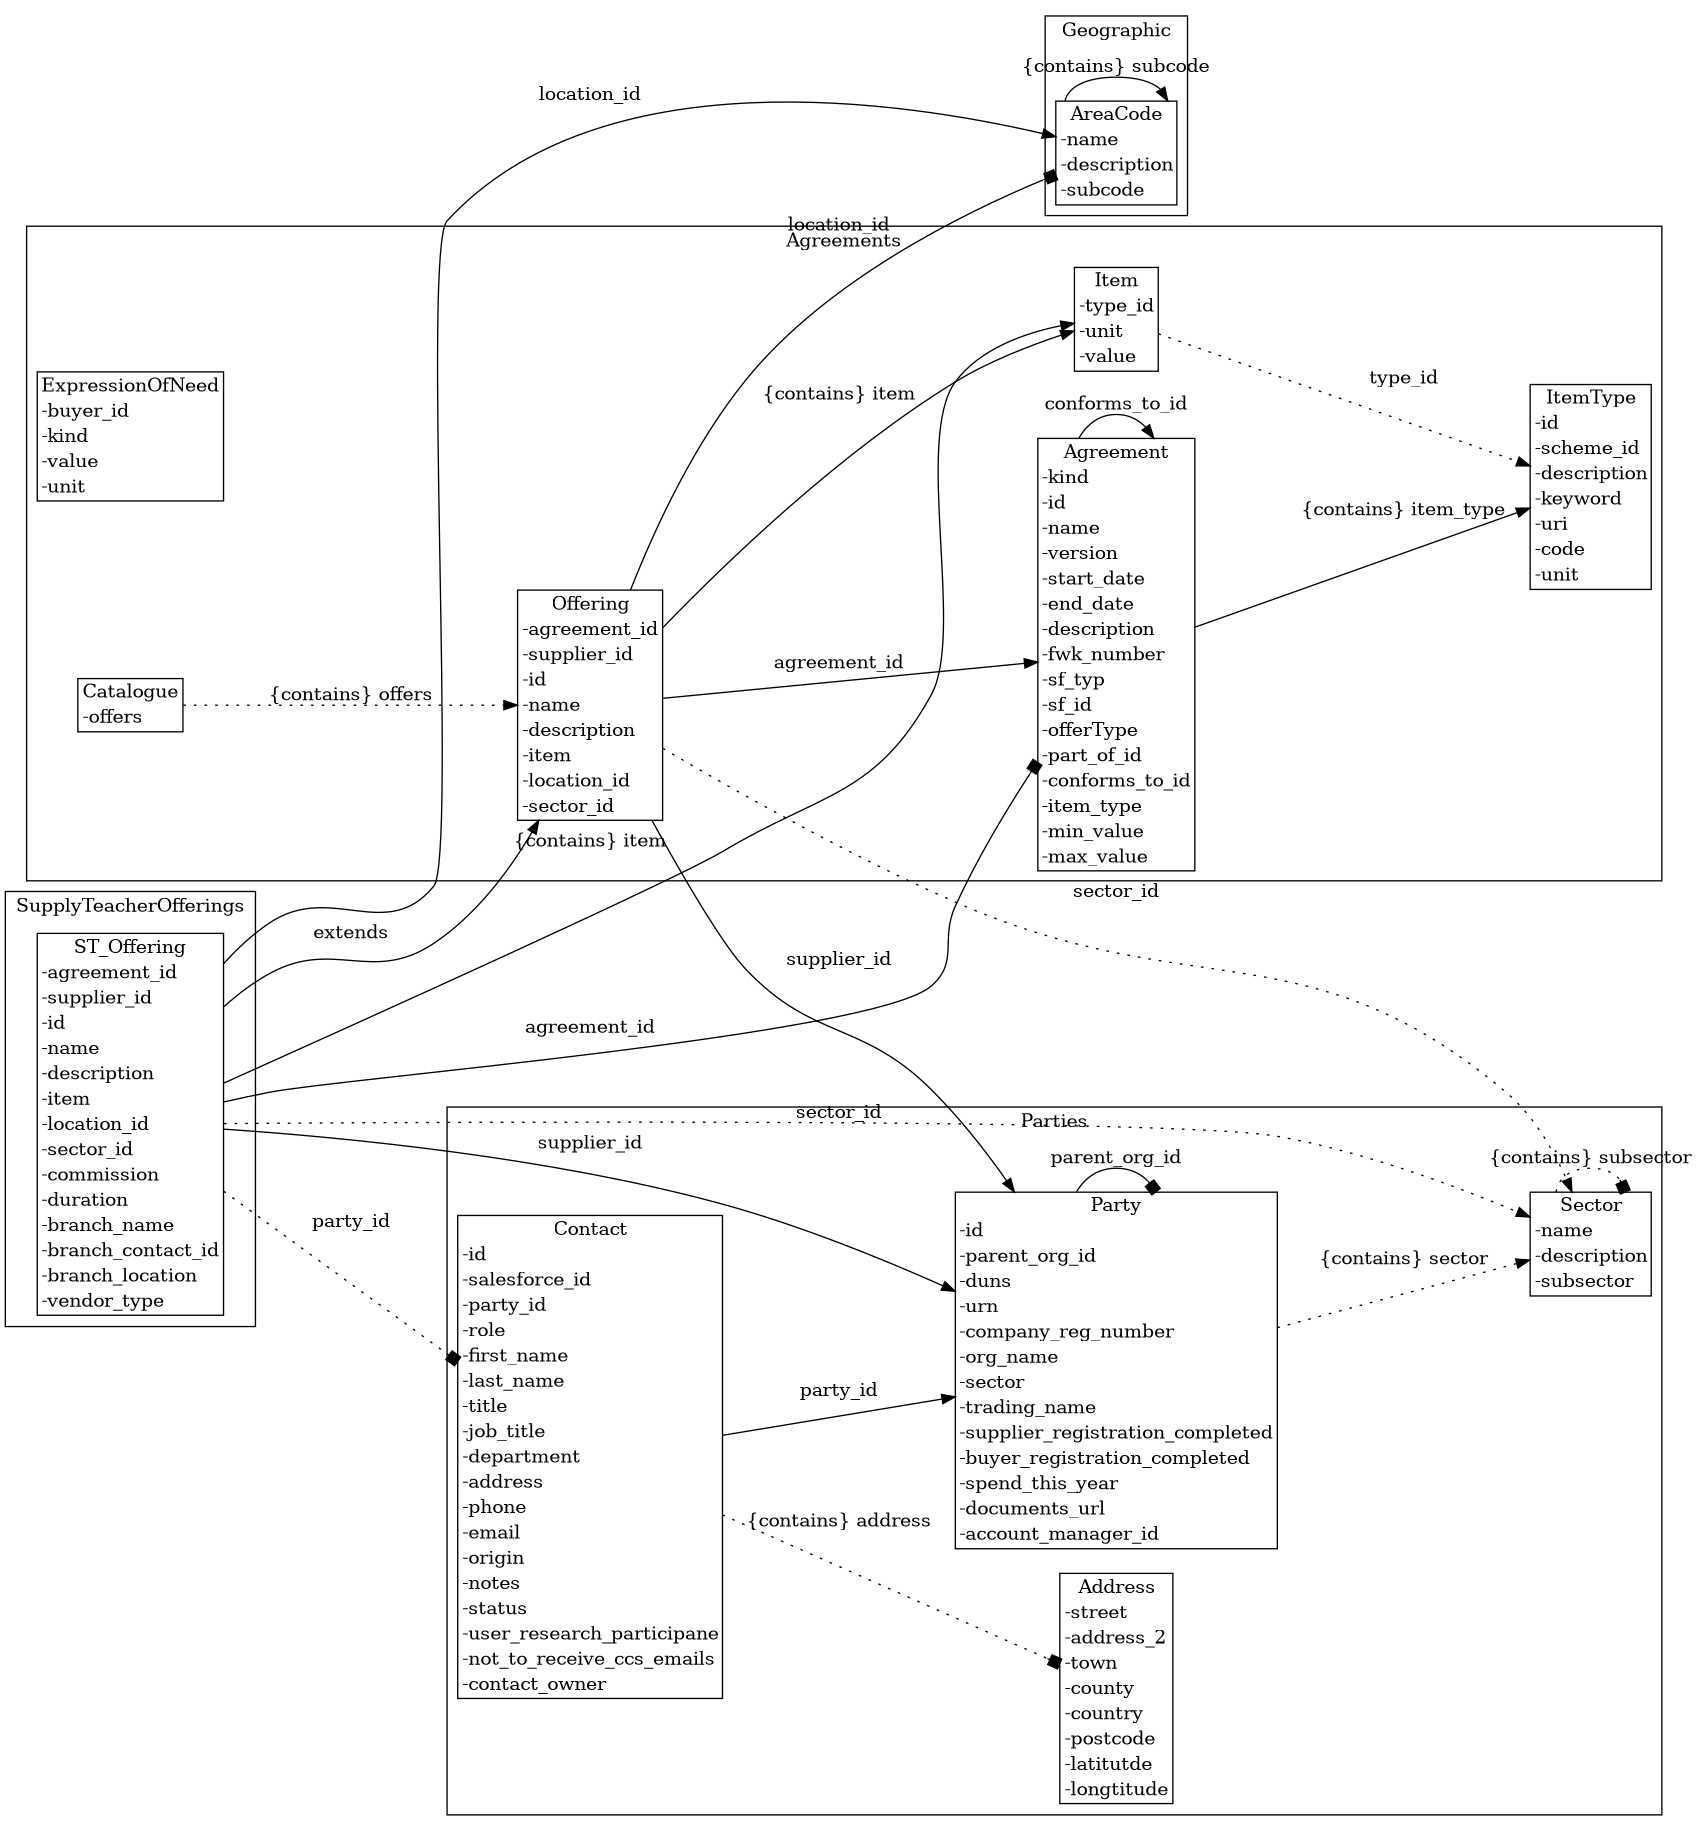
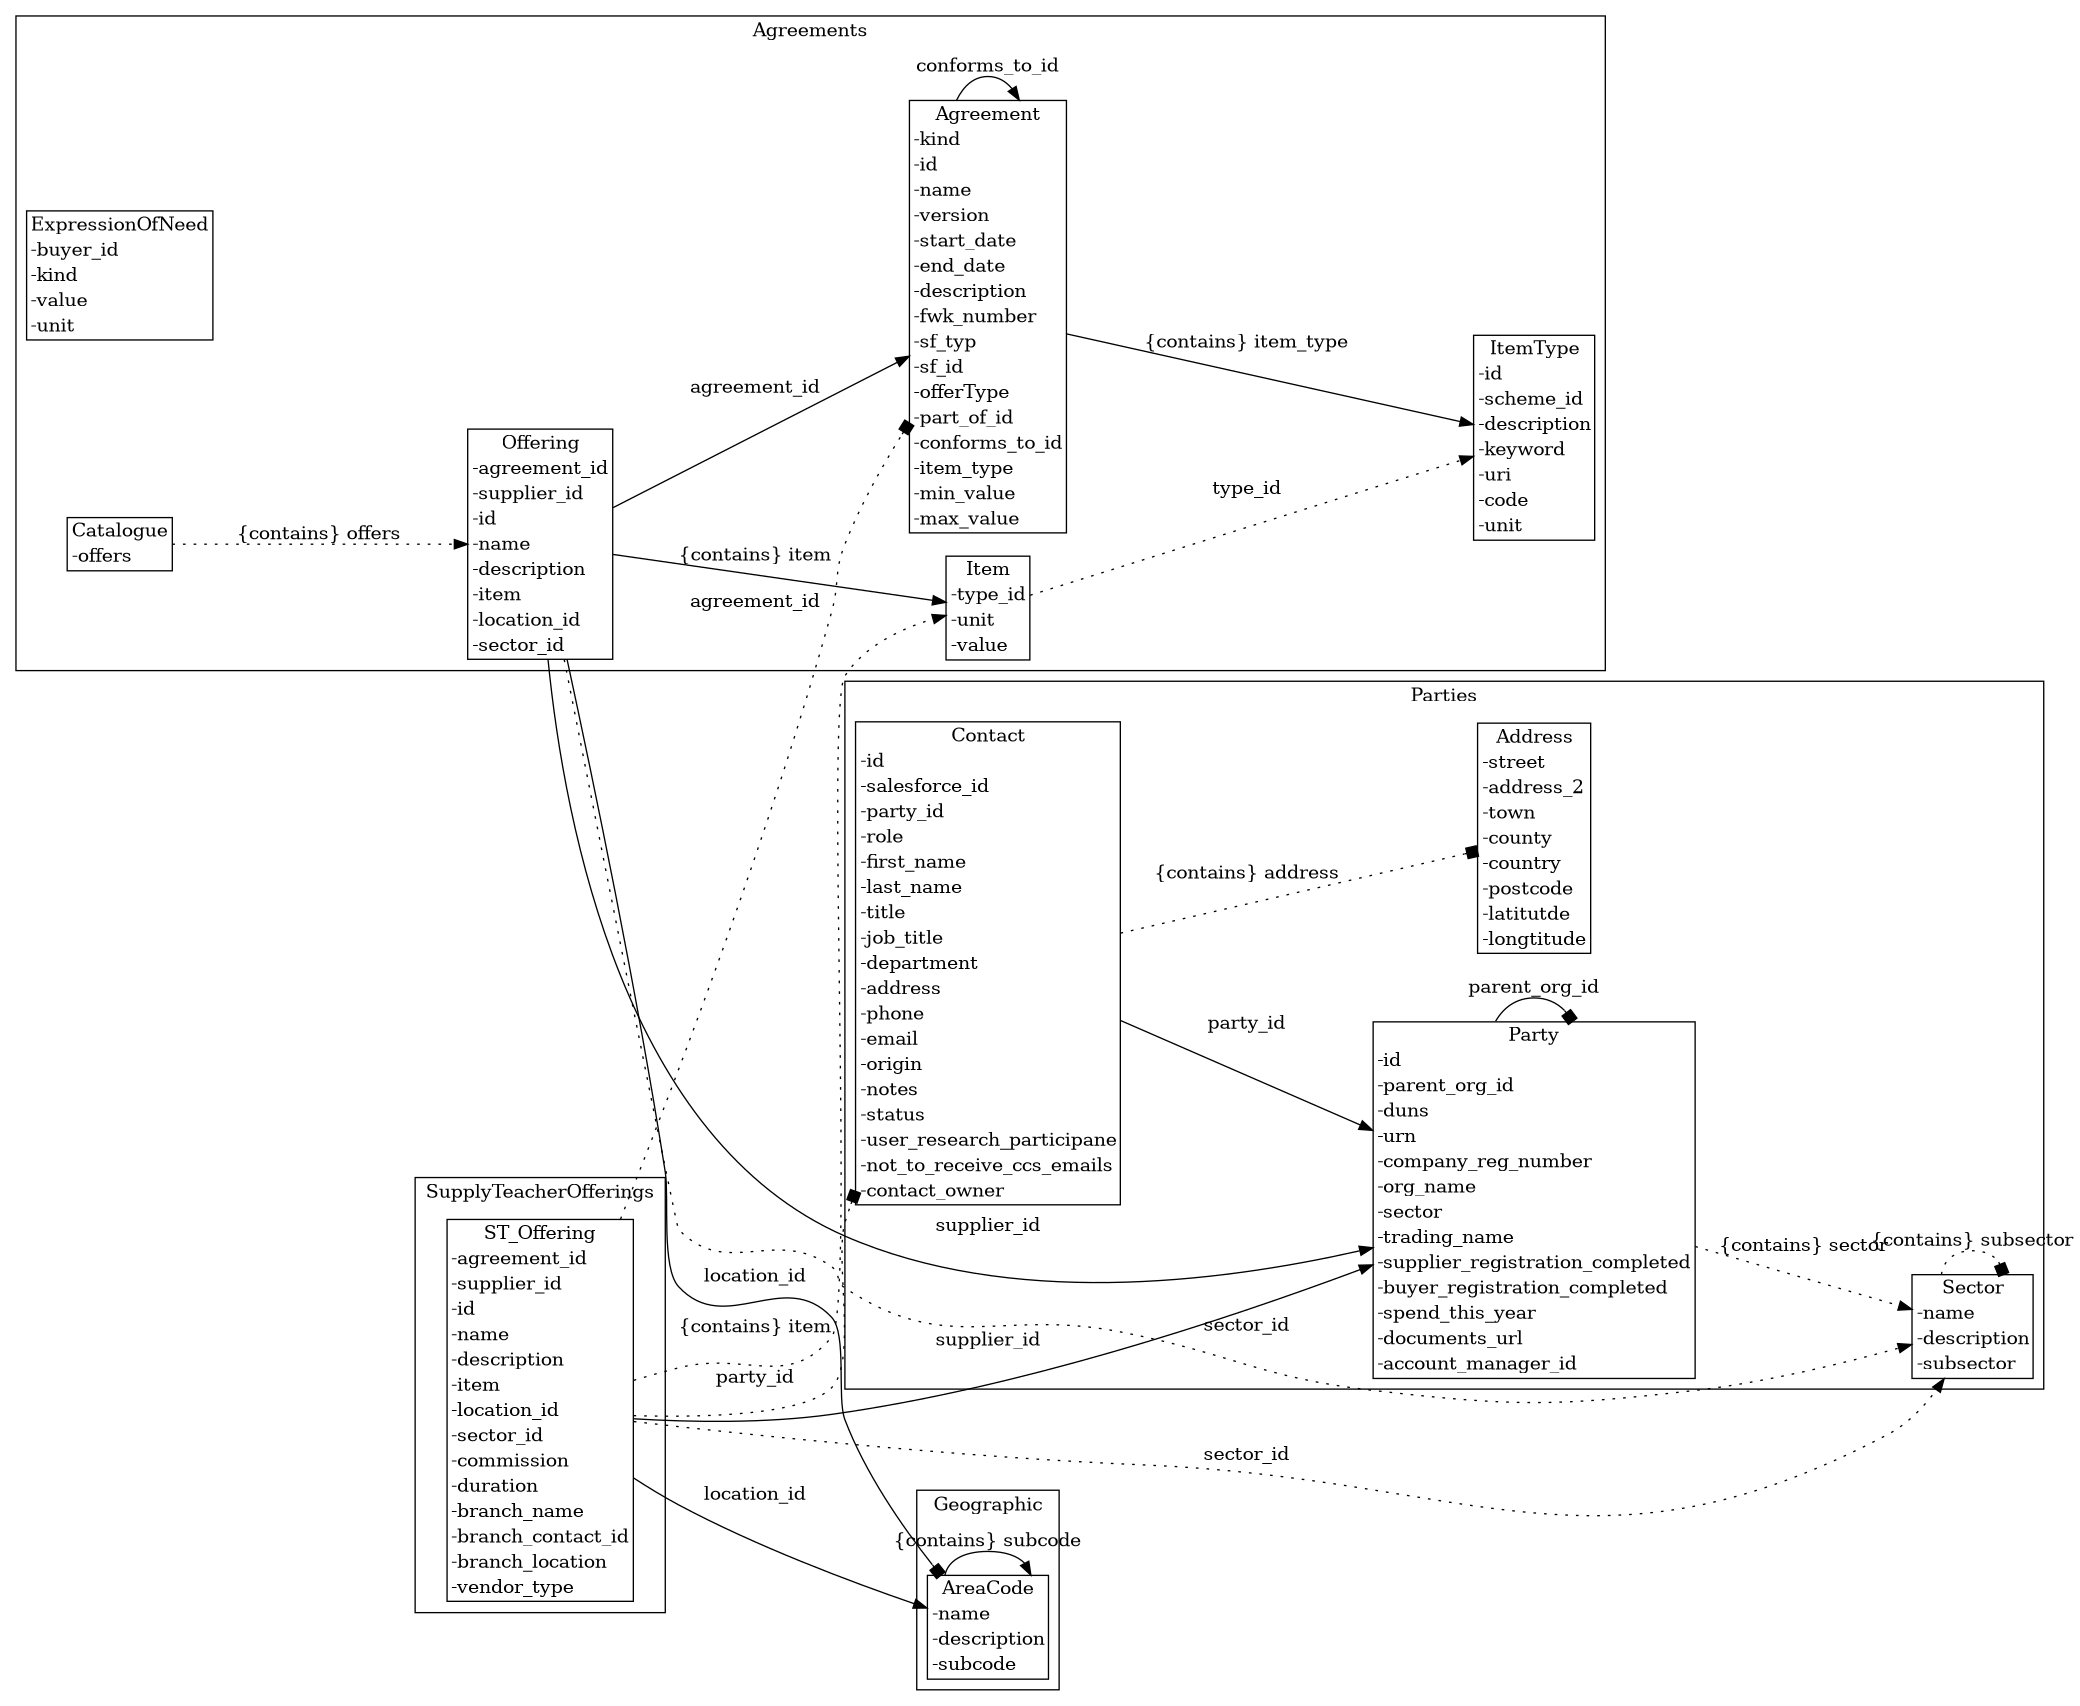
edge "ST_Offering" -> "Item": style solid -> dotted
edge "ST_Offering" -> "Offering": removed, label "extends"
edge "ST_Offering" -> "Agreement": style solid -> dotted
